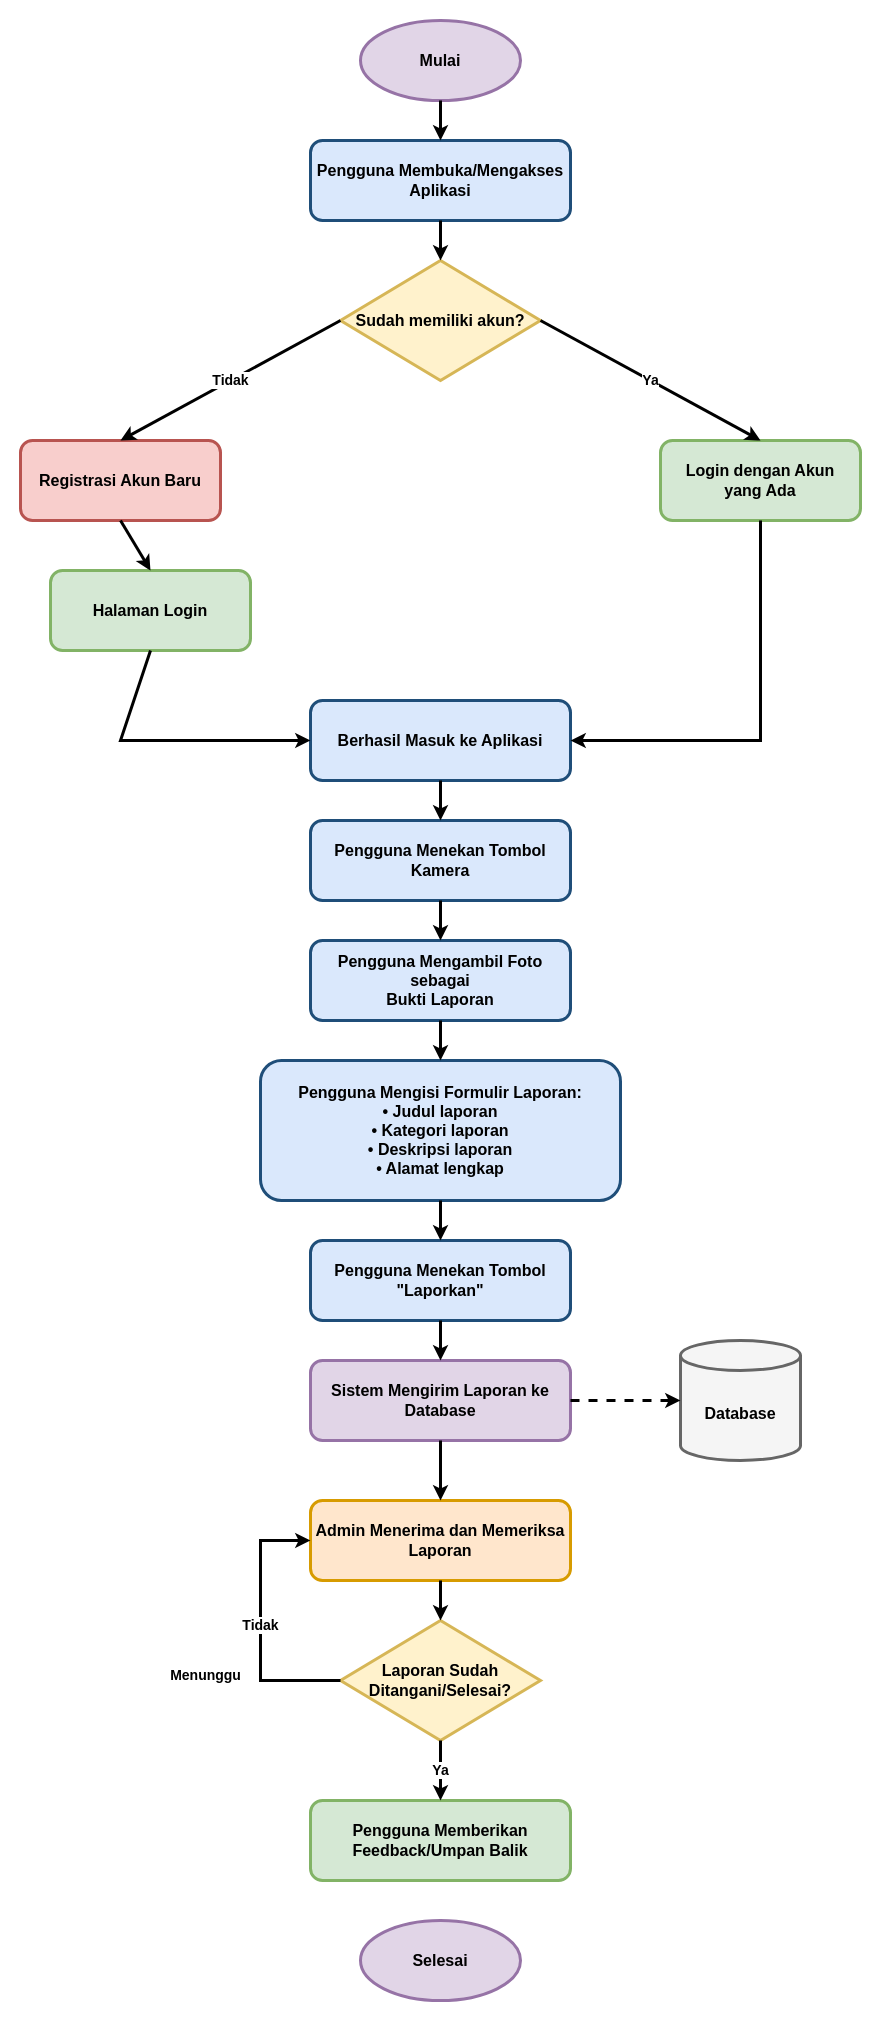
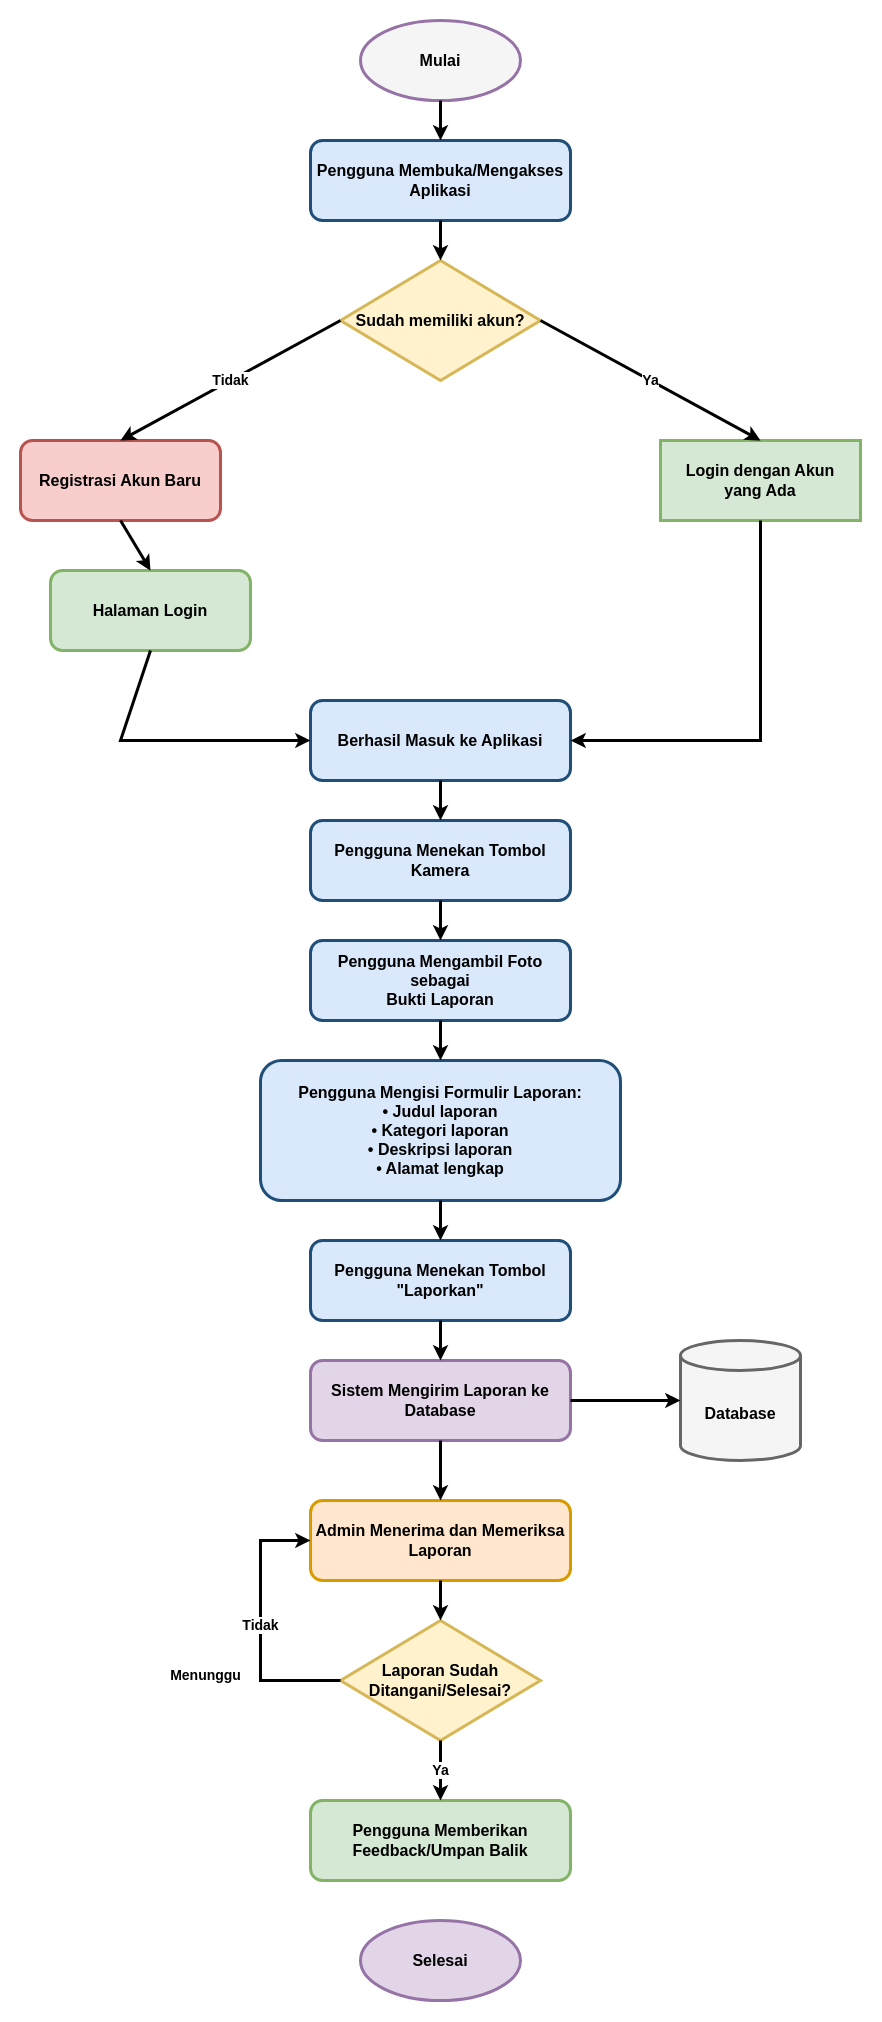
node "Mulai": fillcolor #e1d5e7 -> #f5f5f5
node "Login dengan Akun yang Ada": shape rounded rectangle -> rectangle
edge "Sistem Mengirim Laporan ke Database" -> "Database": style dashed -> solid
